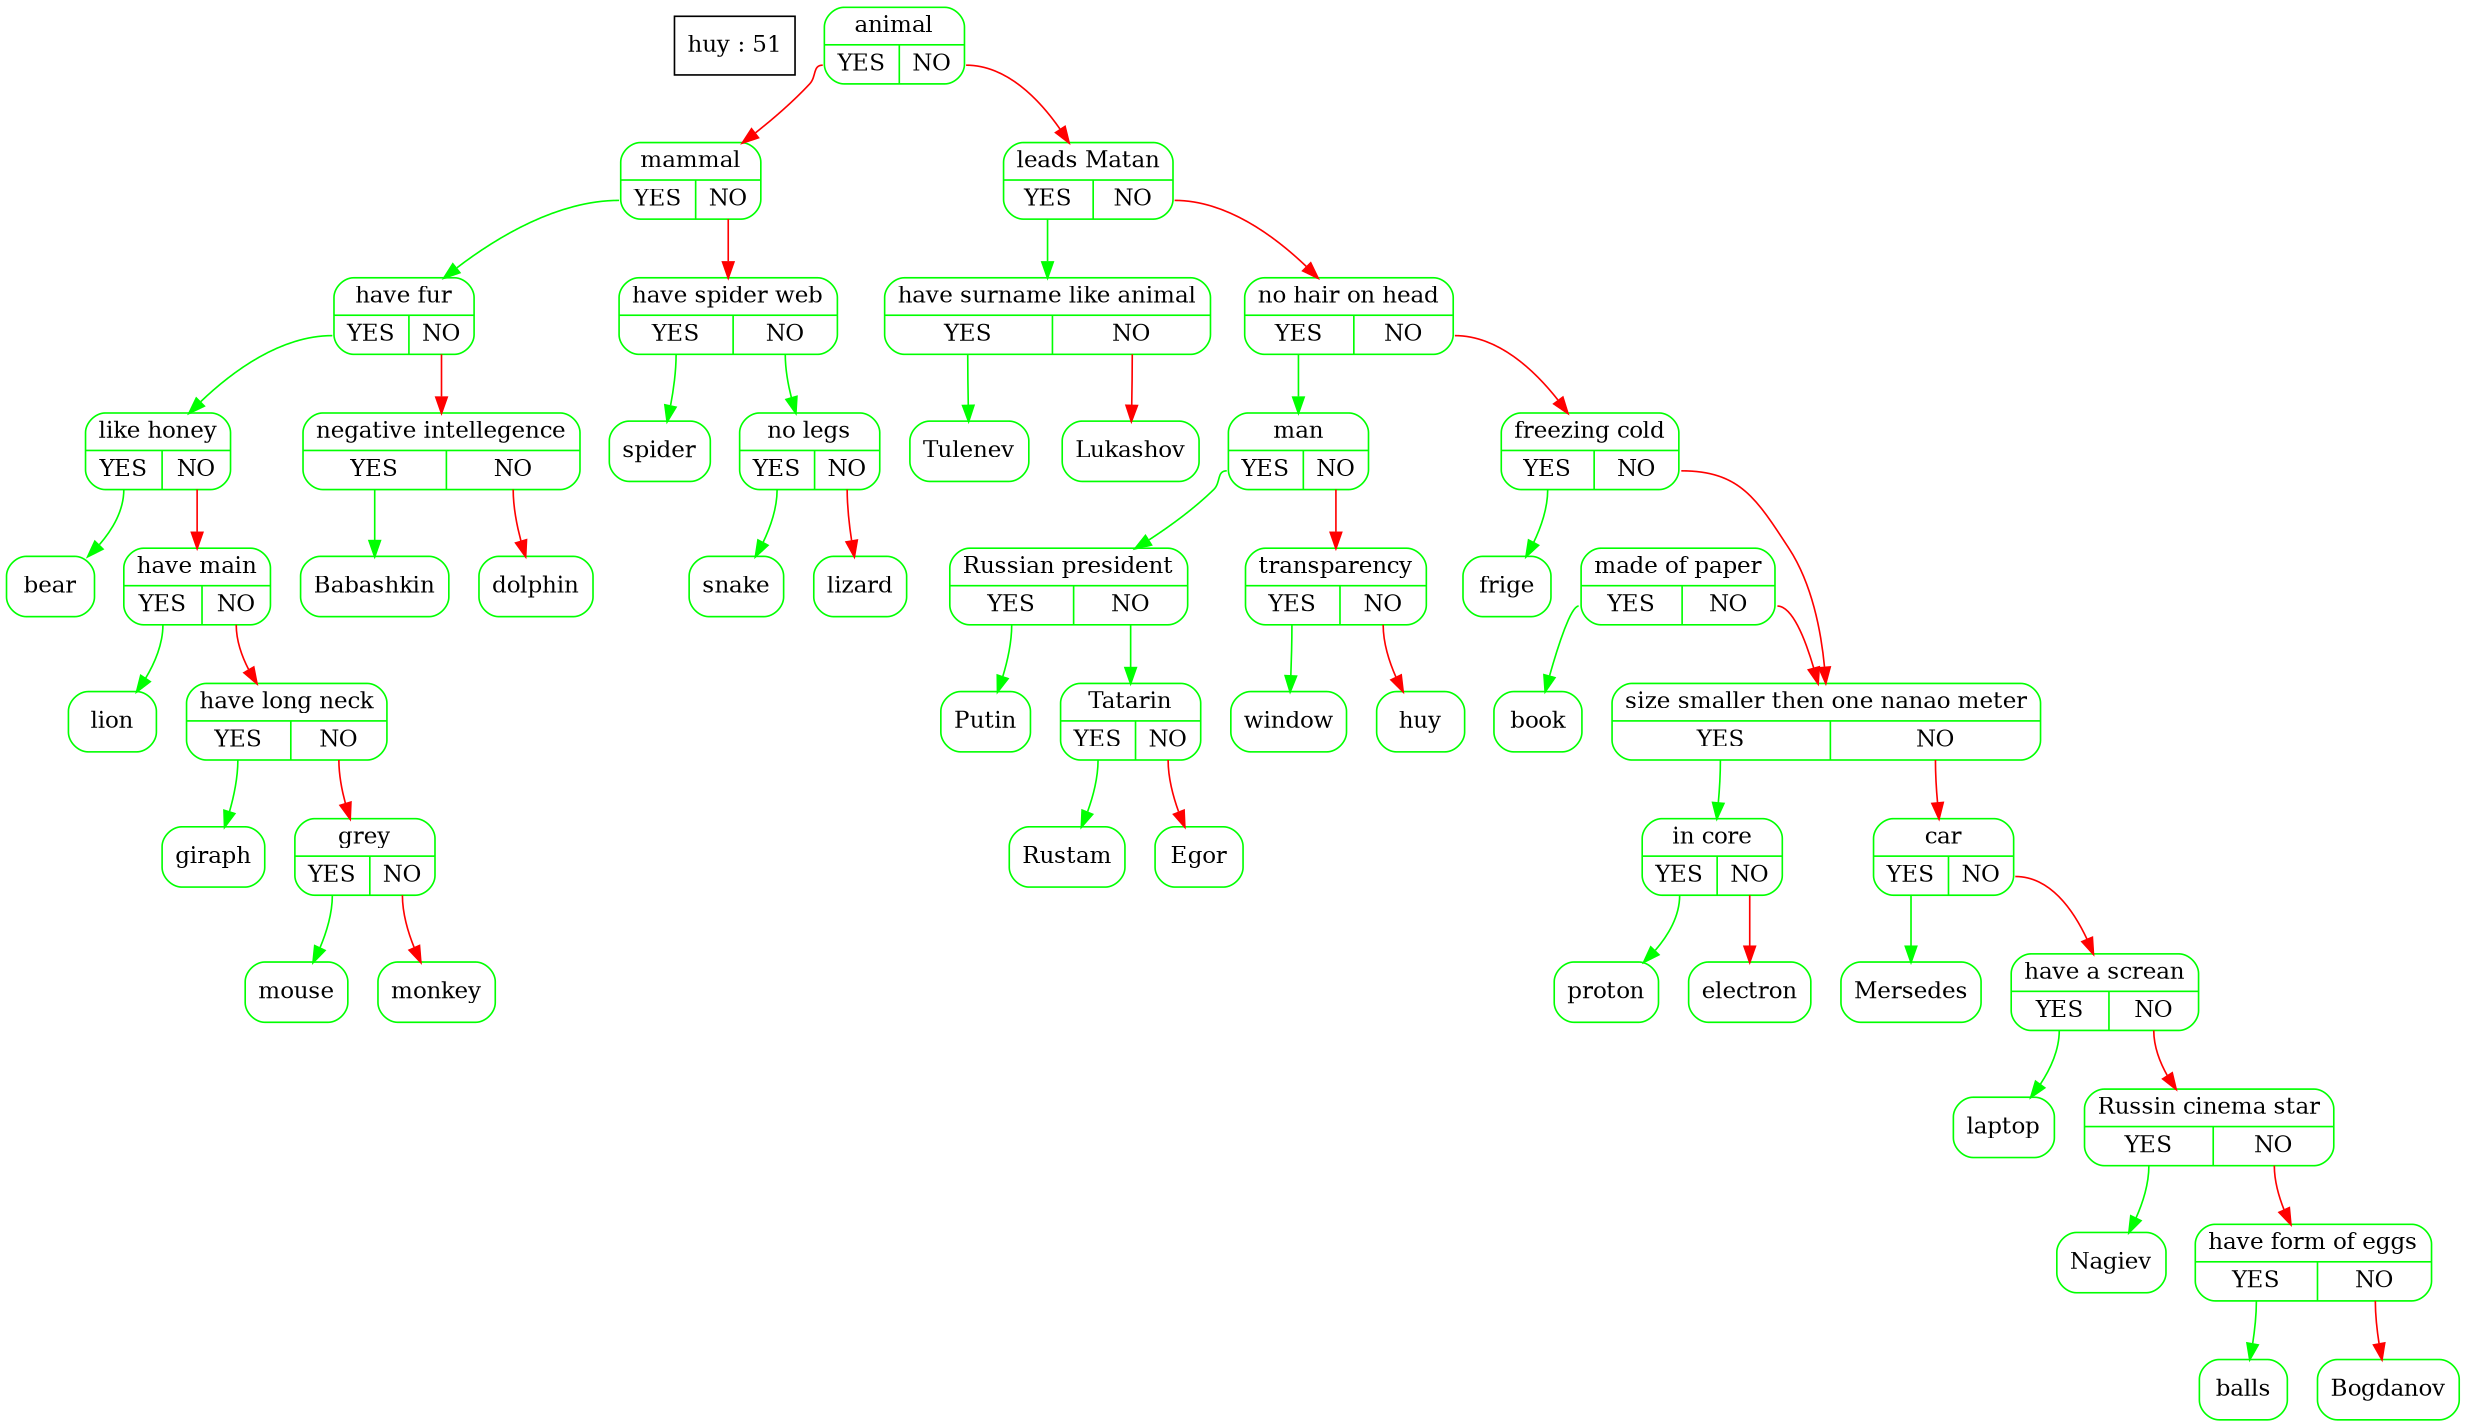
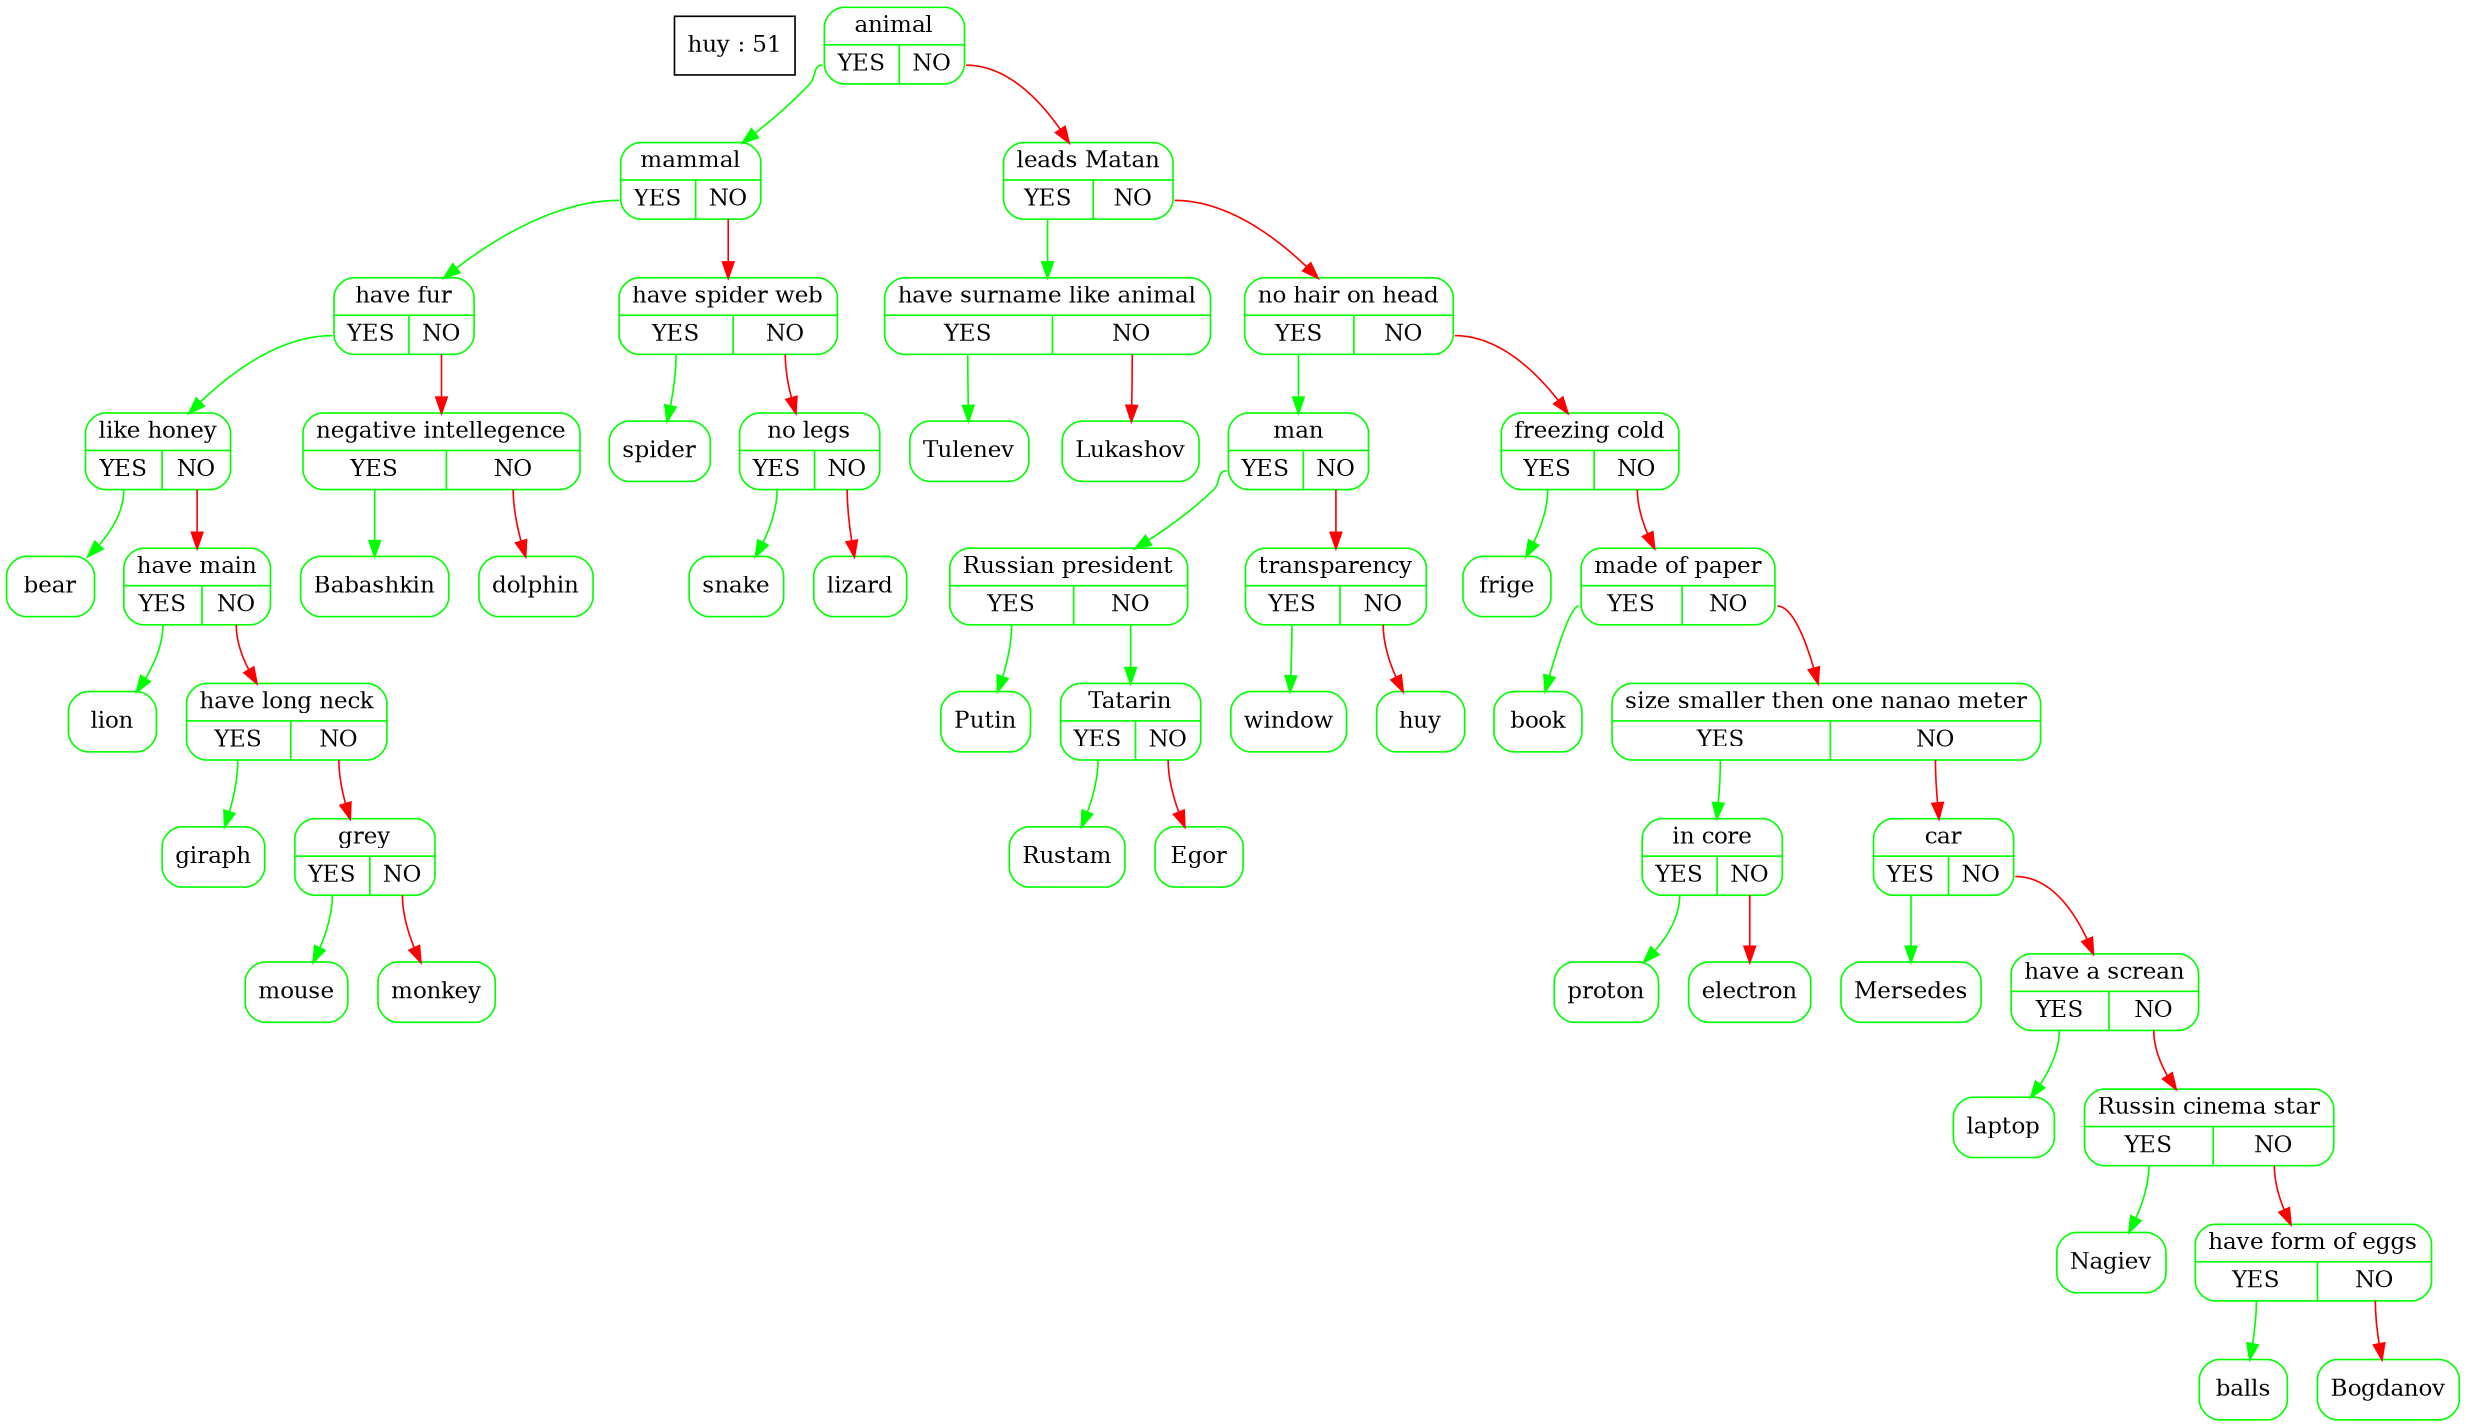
edge "animal" -> "mammal": color red -> green
edge "have spider web" -> "no legs": color green -> red
edge "freezing cold" -> "size smaller then one nanao meter": now "freezing cold" -> "made of paper"
